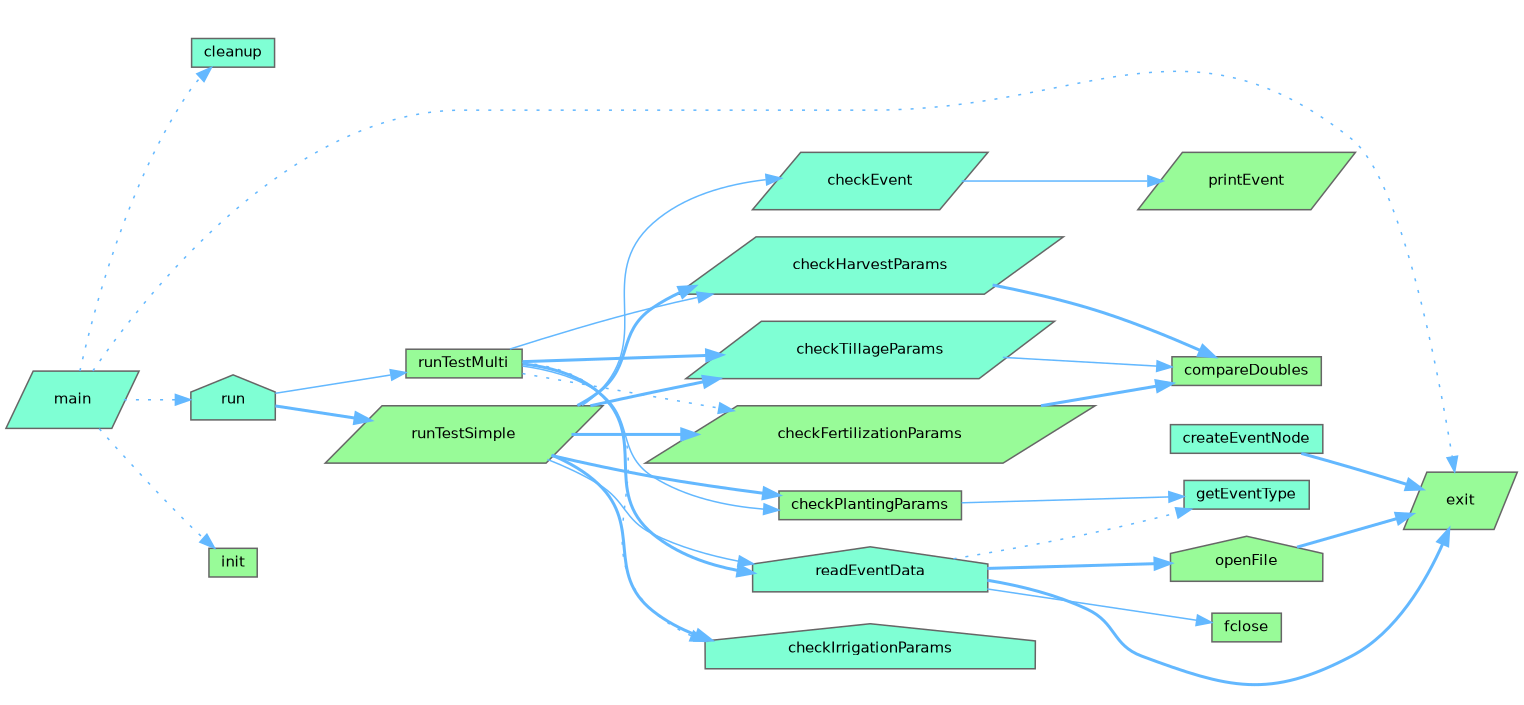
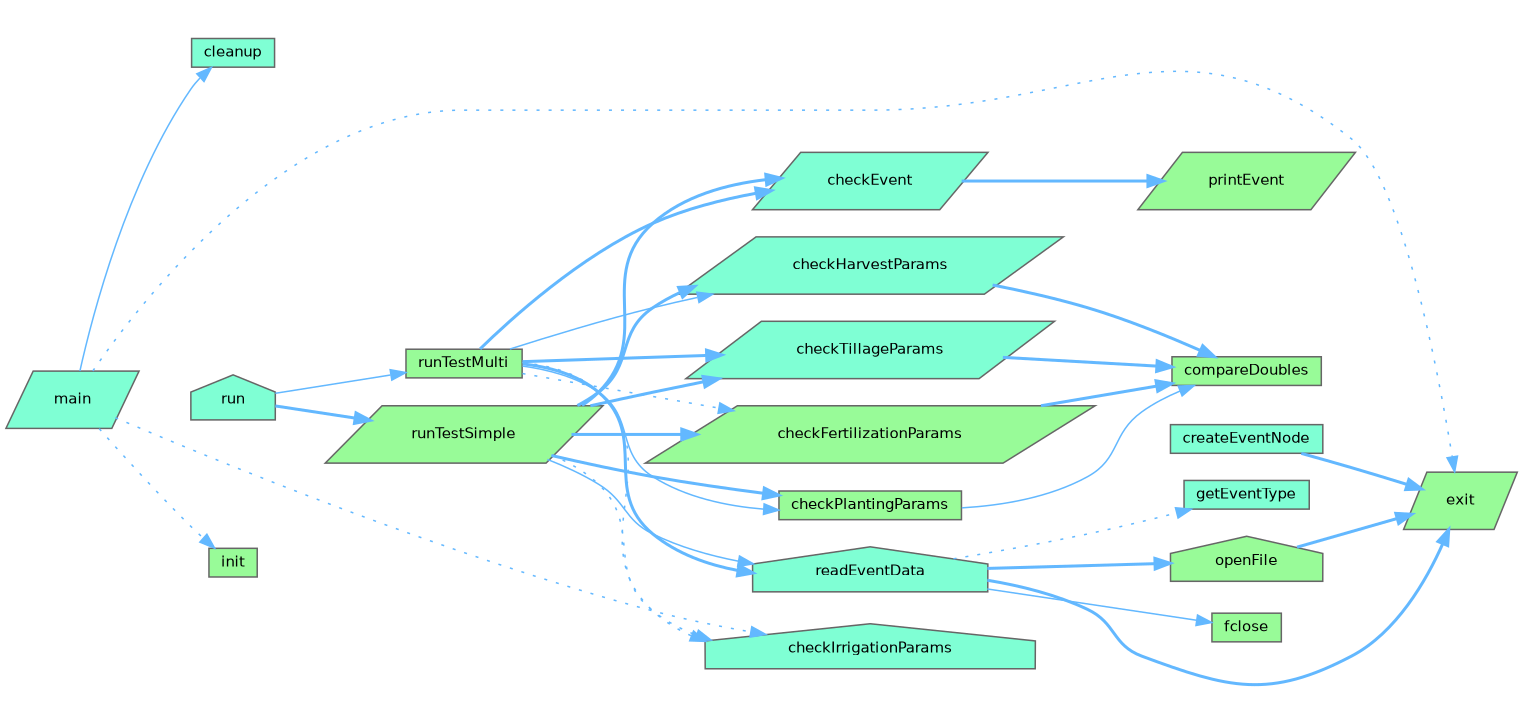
edge "checkEvent" -> "printEvent": style solid -> bold
edge "main" -> "cleanup": style dotted -> solid
edge "runTestMulti" -> "checkEvent": added
edge "runTestSimple" -> "checkEvent": style solid -> bold
edge "checkTillageParams" -> "compareDoubles": style solid -> bold
edge "main" -> "run": now "main" -> "checkIrrigationParams"
edge "checkPlantingParams" -> "getEventType": now "checkPlantingParams" -> "compareDoubles"
edge "runTestSimple" -> "checkIrrigationParams": style bold -> dotted
